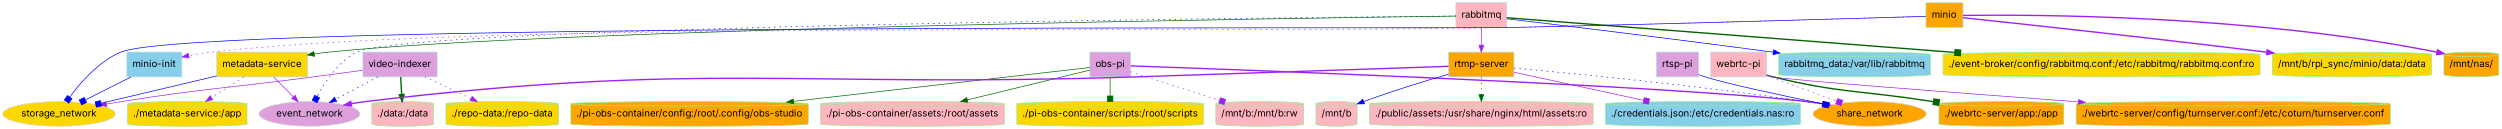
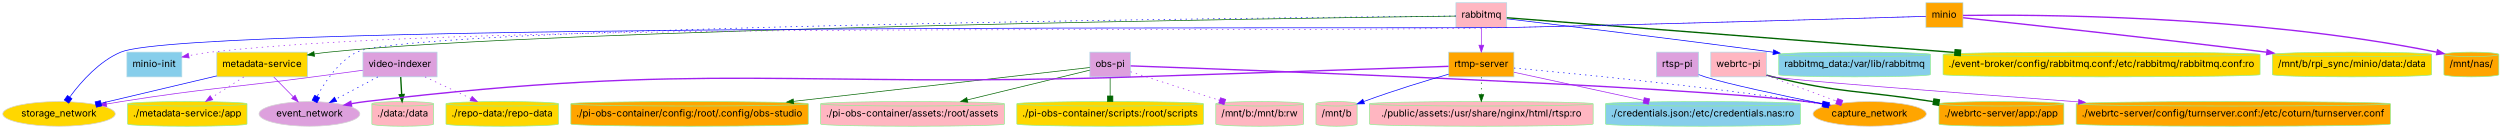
edge "minio-init" -> "storage_network": removed
node "./public/assets:/usr/share/nginx/html/assets:ro": label "./public/assets:/usr/share/nginx/html/assets:ro" -> "./public/assets:/usr/share/nginx/html/rtsp:ro"
node "share_network": label "share_network" -> "capture_network"
